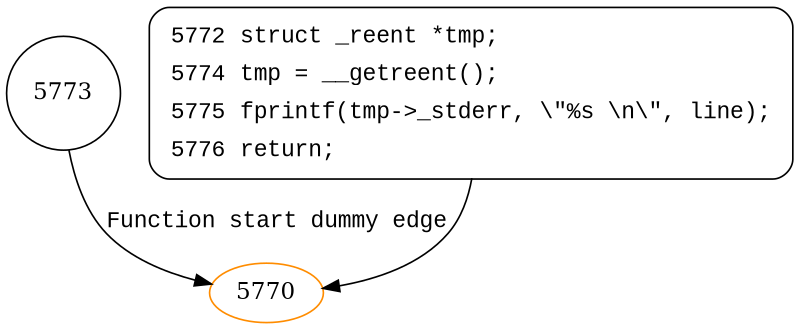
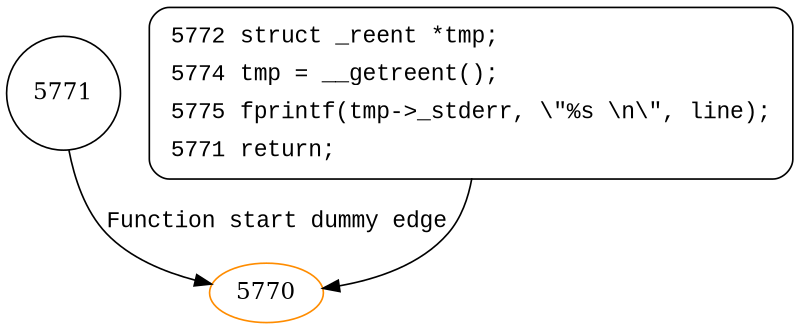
node "5773": label "5773" -> "5771"
node "5772": text "5776" -> "5771"
